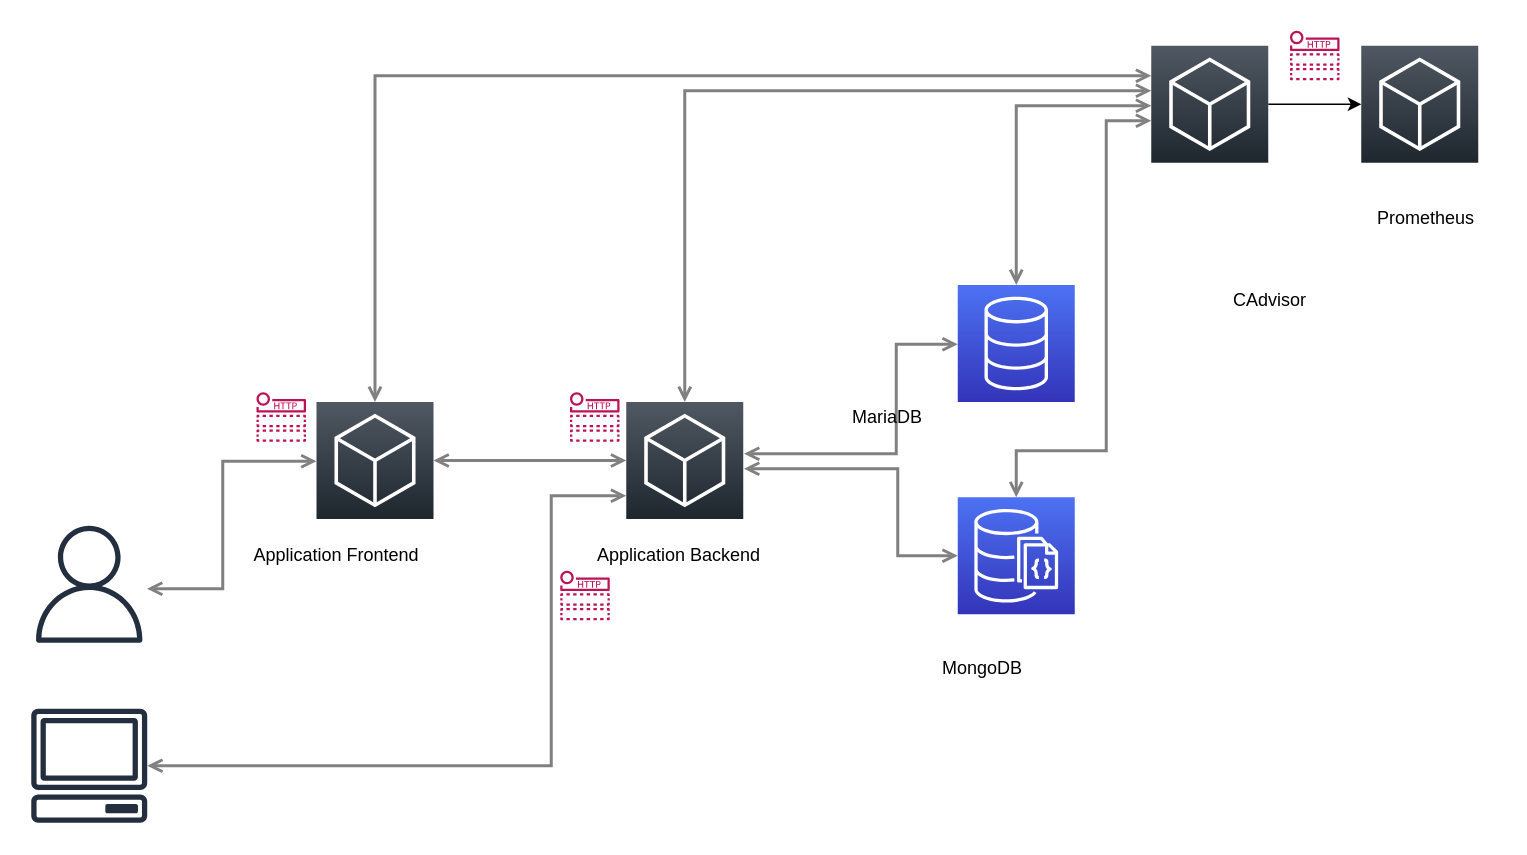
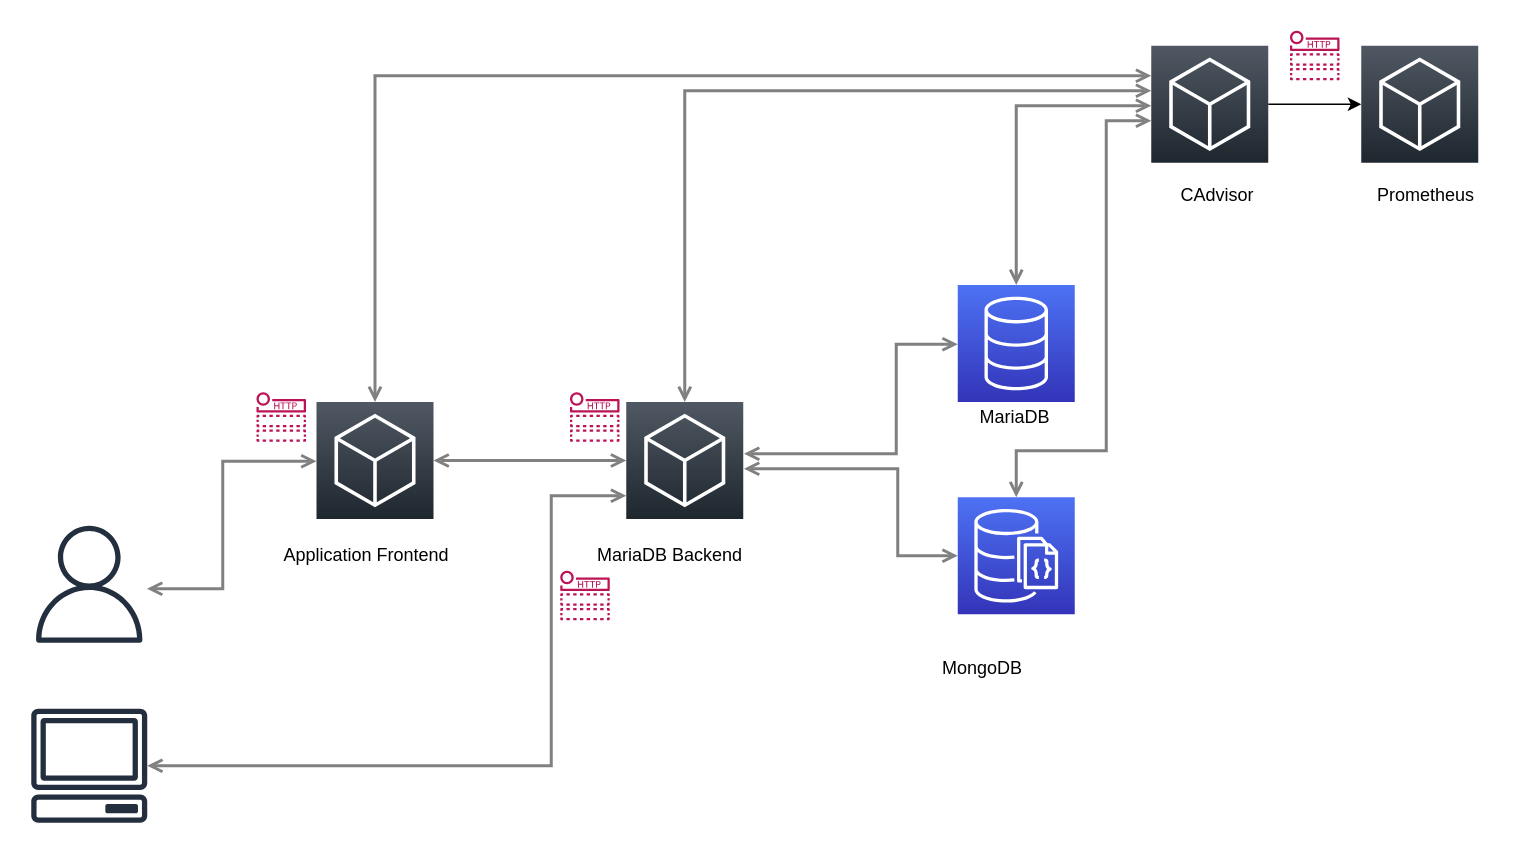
node "Prometheus": moved (1435, 218) -> (1435, 196)
node "CAdvisor": moved (1276, 301) -> (1223, 196)
node "MariaDB": moved (895, 417) -> (1022, 417)
node "Application Frontend": moved (349, 556) -> (379, 556)
node "Application Backend": label "Application Backend" -> "MariaDB Backend"
